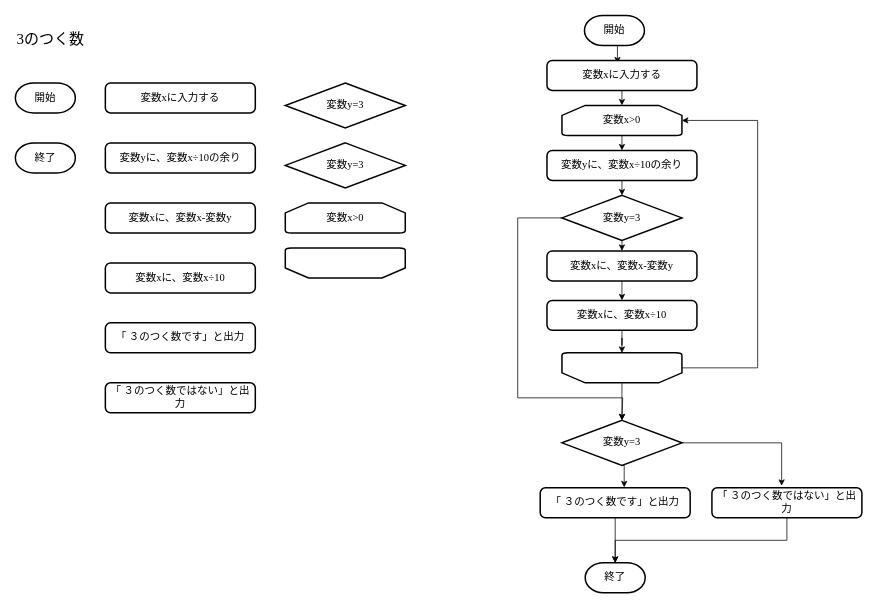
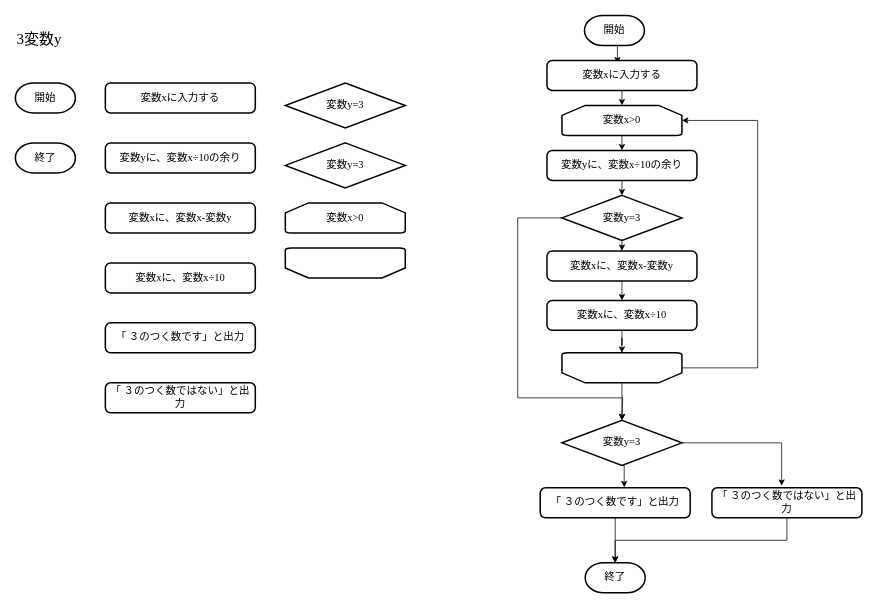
node "3のつく数": label "3のつく数" -> "3変数y"
